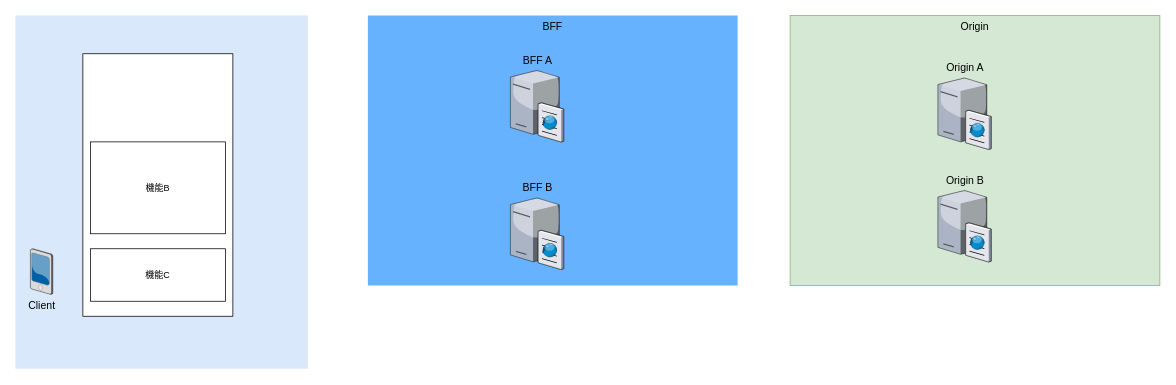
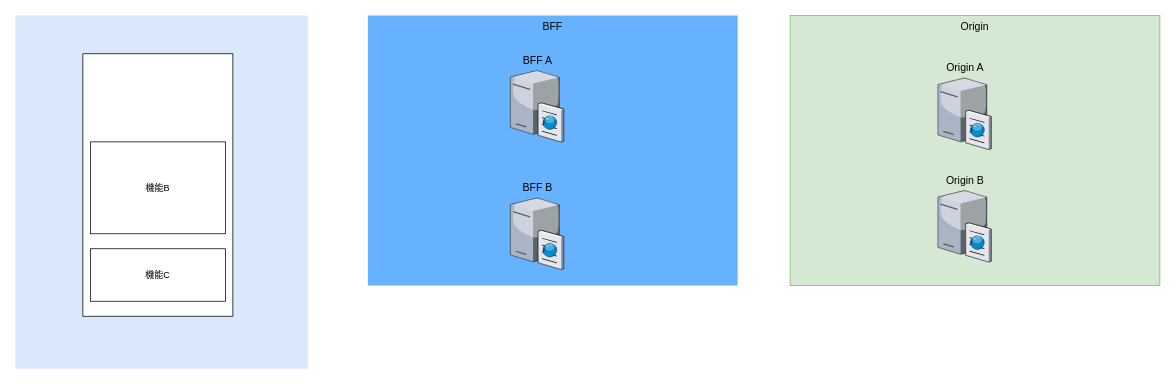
node "Client": removed
